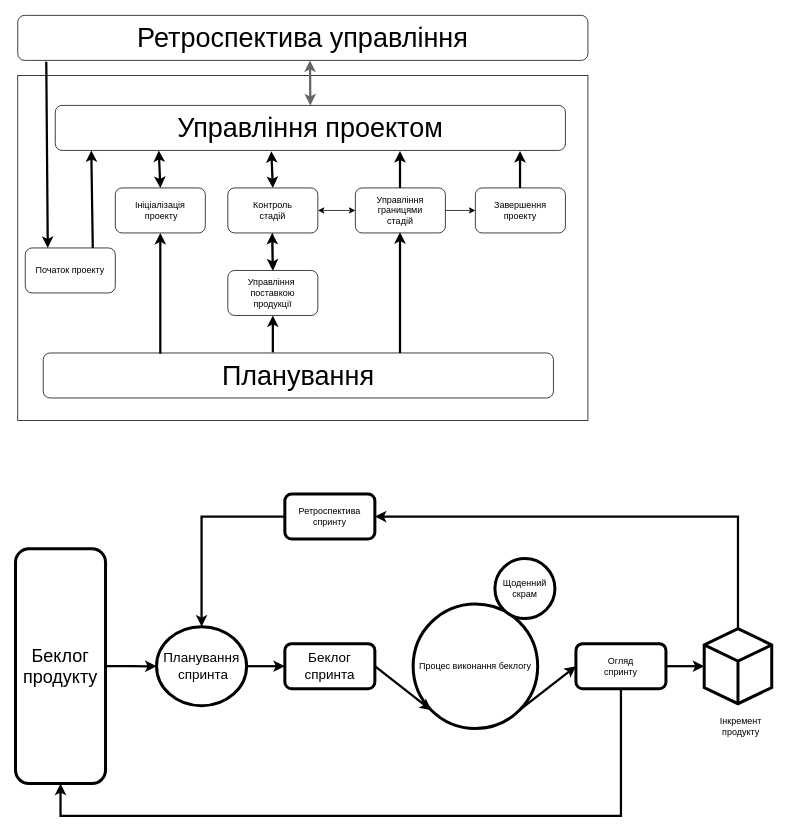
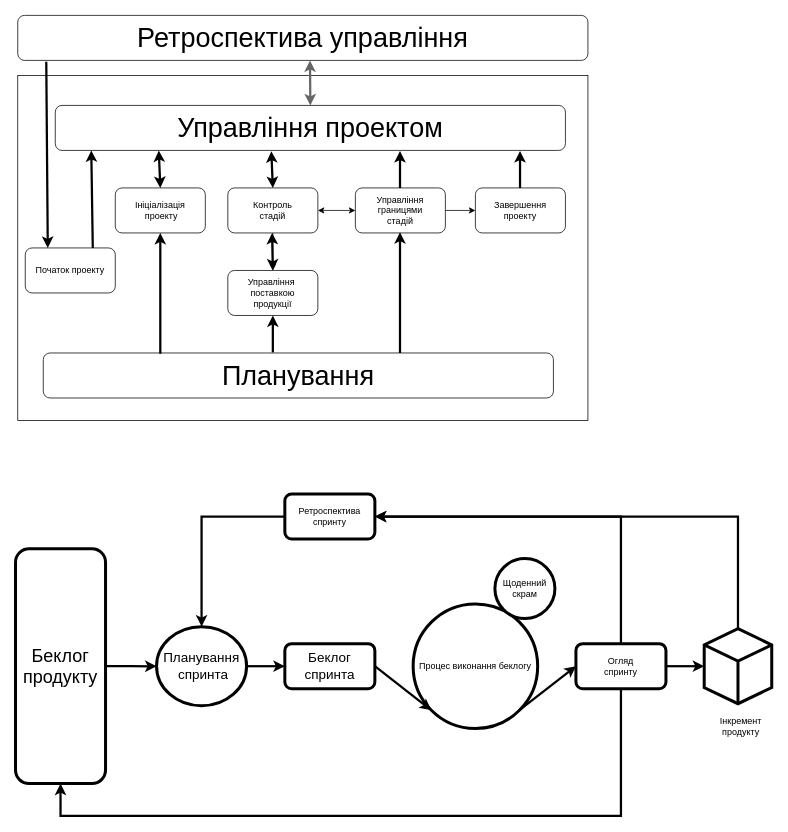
edge "Огляд спринту" -> "Ретроспектива спринту": added
